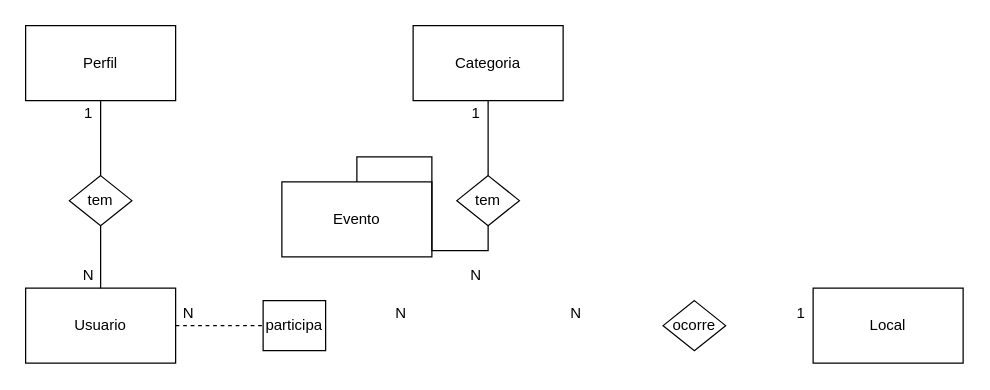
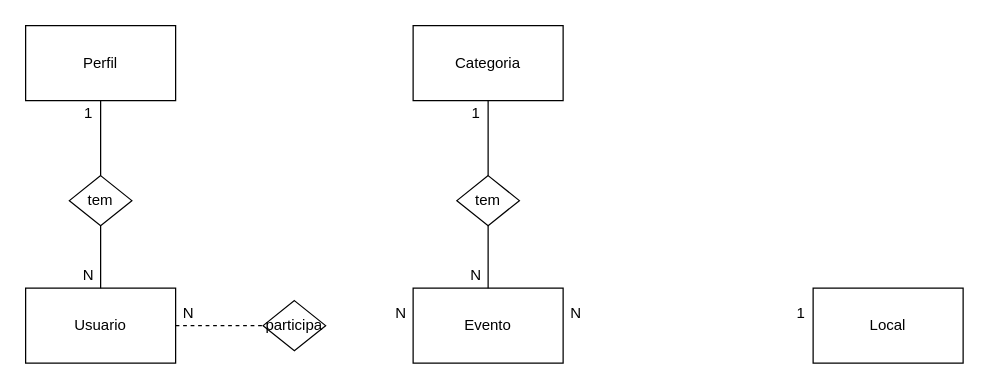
node "Evento": moved (357, 219) -> (488, 326)
node "participa": shape rectangle -> diamond
node "ocorre": removed
